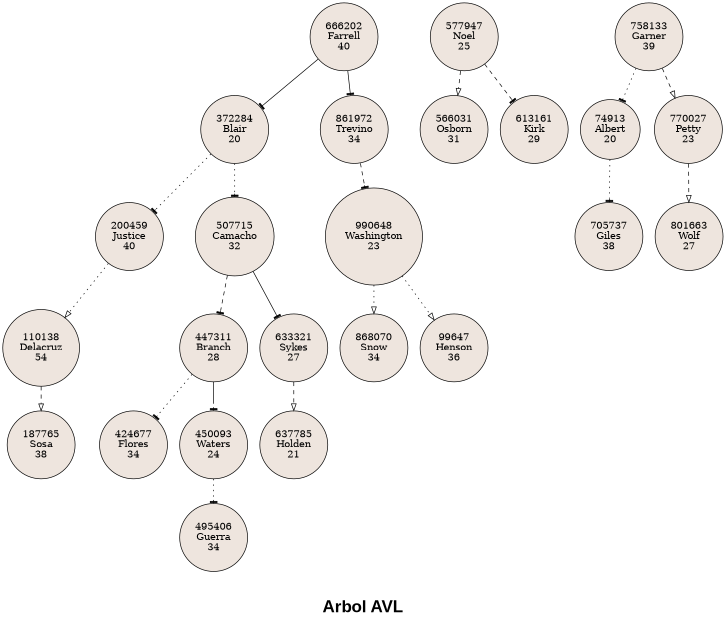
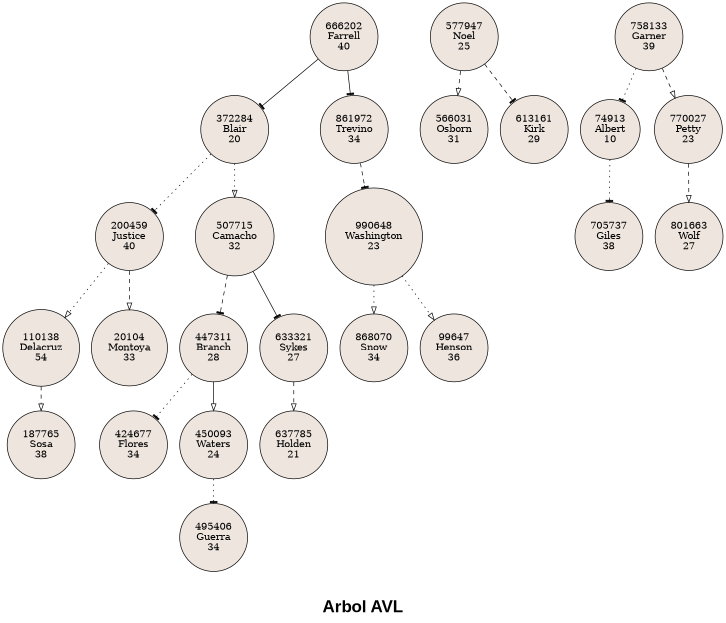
node "74913 Albert 20": label "74913 Albert 20" -> "74913 Albert 10"
edge "372284 Blair 20" -> "507715 Camacho 32": arrowhead tee -> onormal
node "20104 Montoya 33": added
edge "447311 Branch 28" -> "450093 Waters 24": arrowhead tee -> onormal
